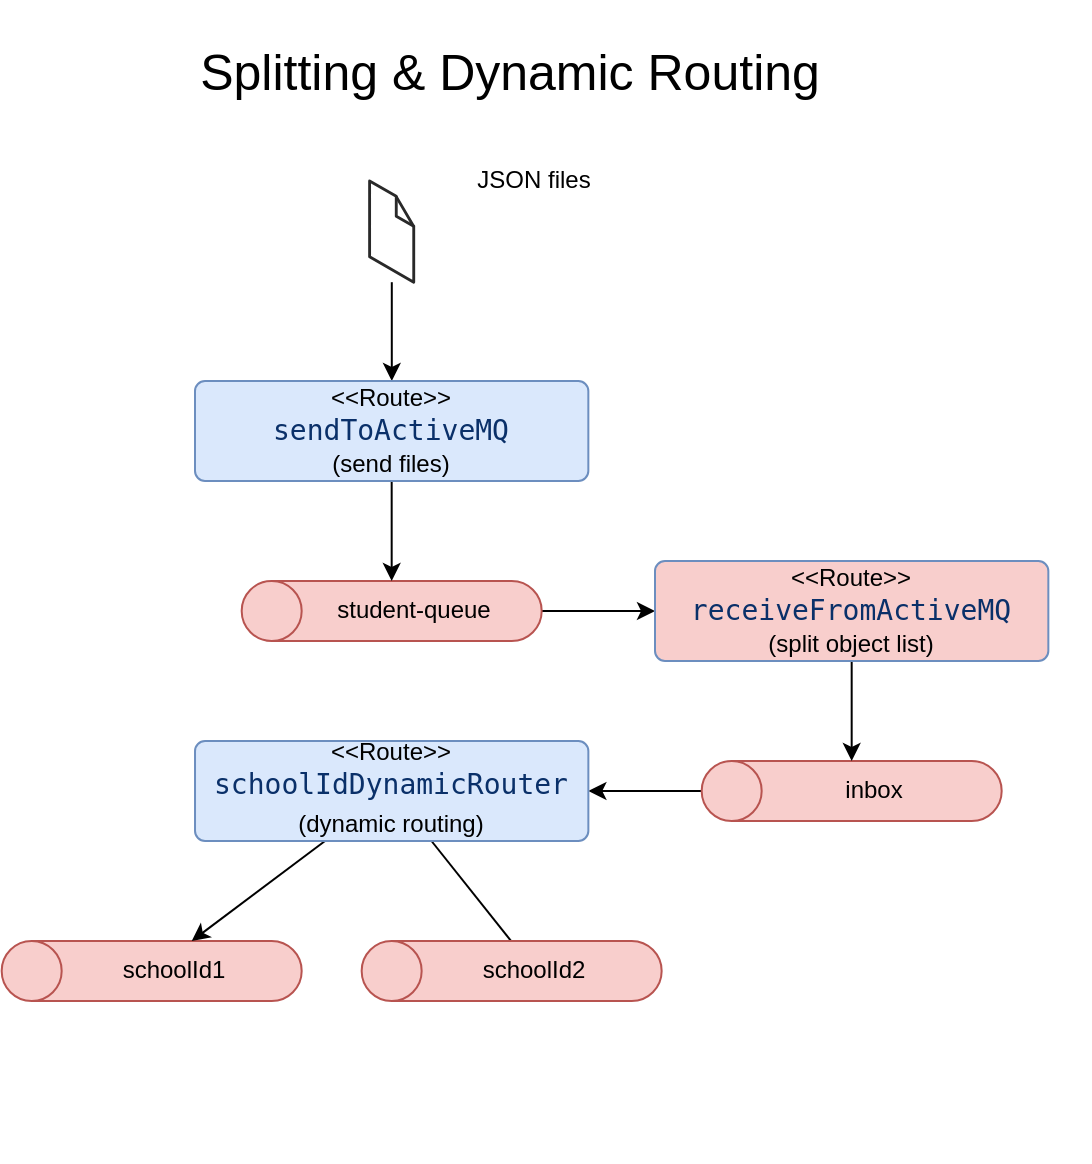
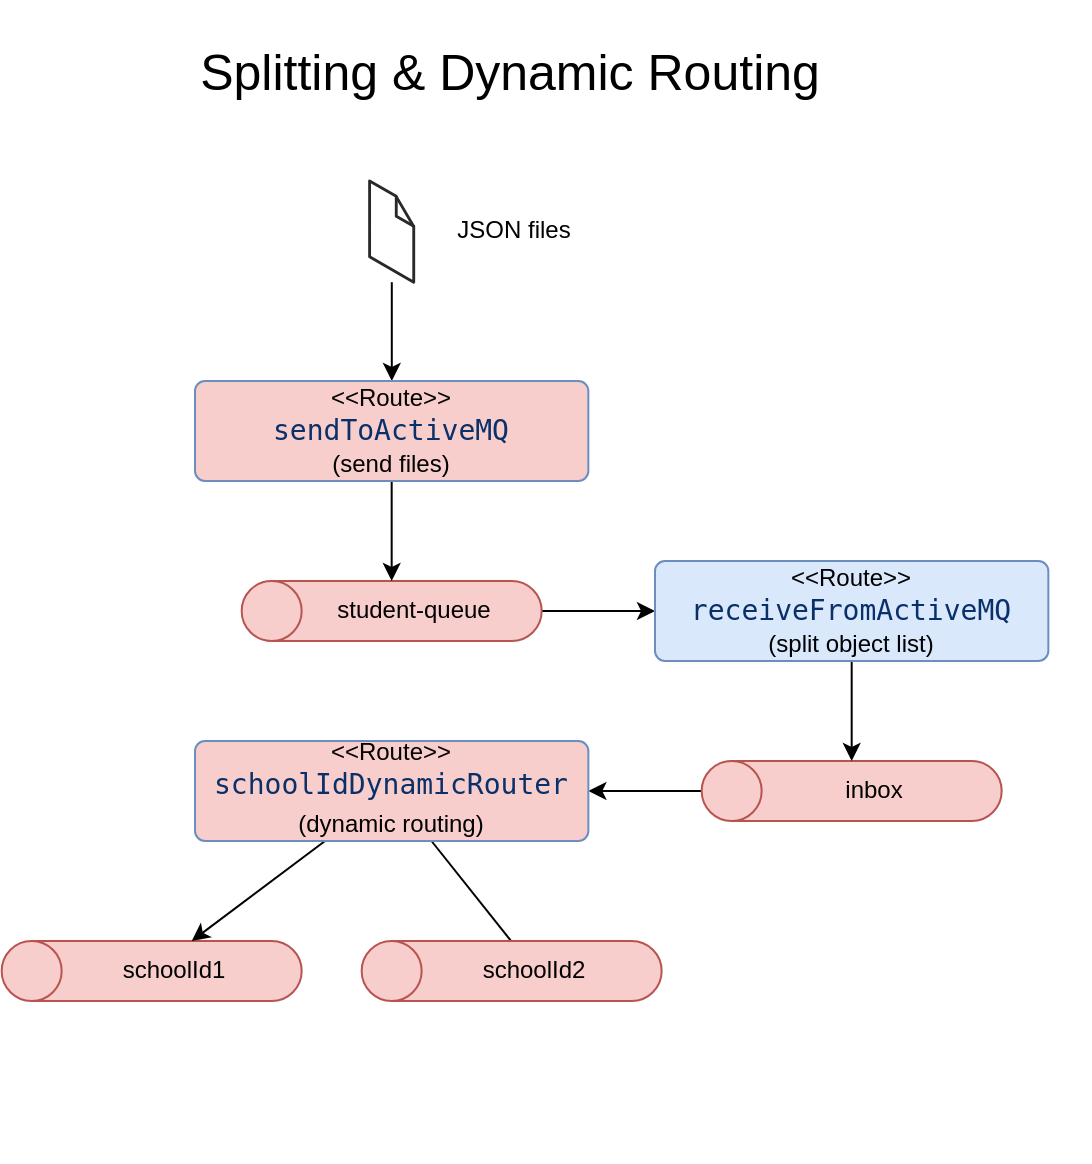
node "JSON files": moved (535, 182) -> (515, 232)
node "<<Route>> sendToActiveMQ (send files)": fillcolor #dae8fc -> #f8cecc
node "<<Route>> receiveFromActiveMQ (split object list)": fillcolor #f8cecc -> #dae8fc
node "<<Route>> schoolIdDynamicRouter (dynamic routing)": fillcolor #dae8fc -> #f8cecc
